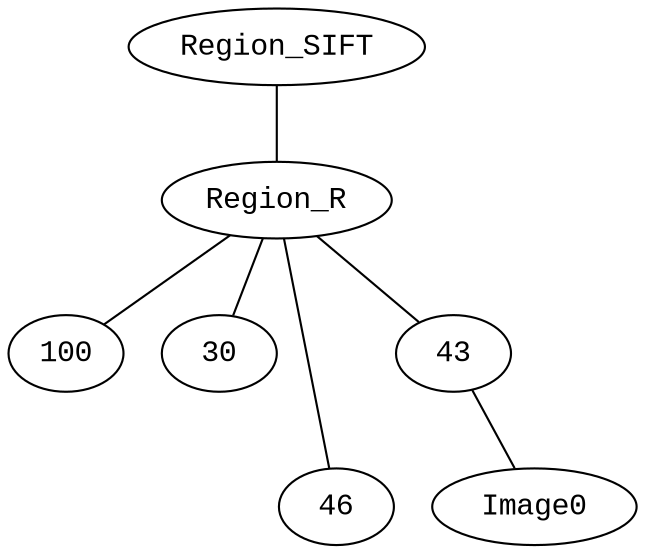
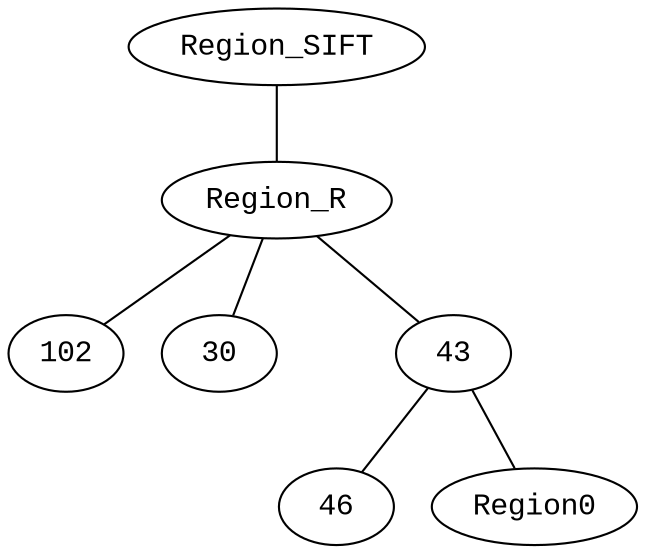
node "100": label "100" -> "102"
edge "Region_R" -- "46": now "43" -- "46"
node "Image0": label "Image0" -> "Region0"
